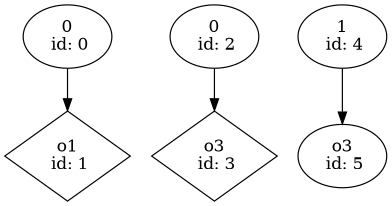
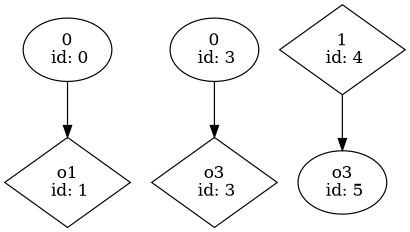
node "0 id: 2": label "0 id: 2" -> "0 id: 3"
node "1 id: 4": shape ellipse -> diamond
